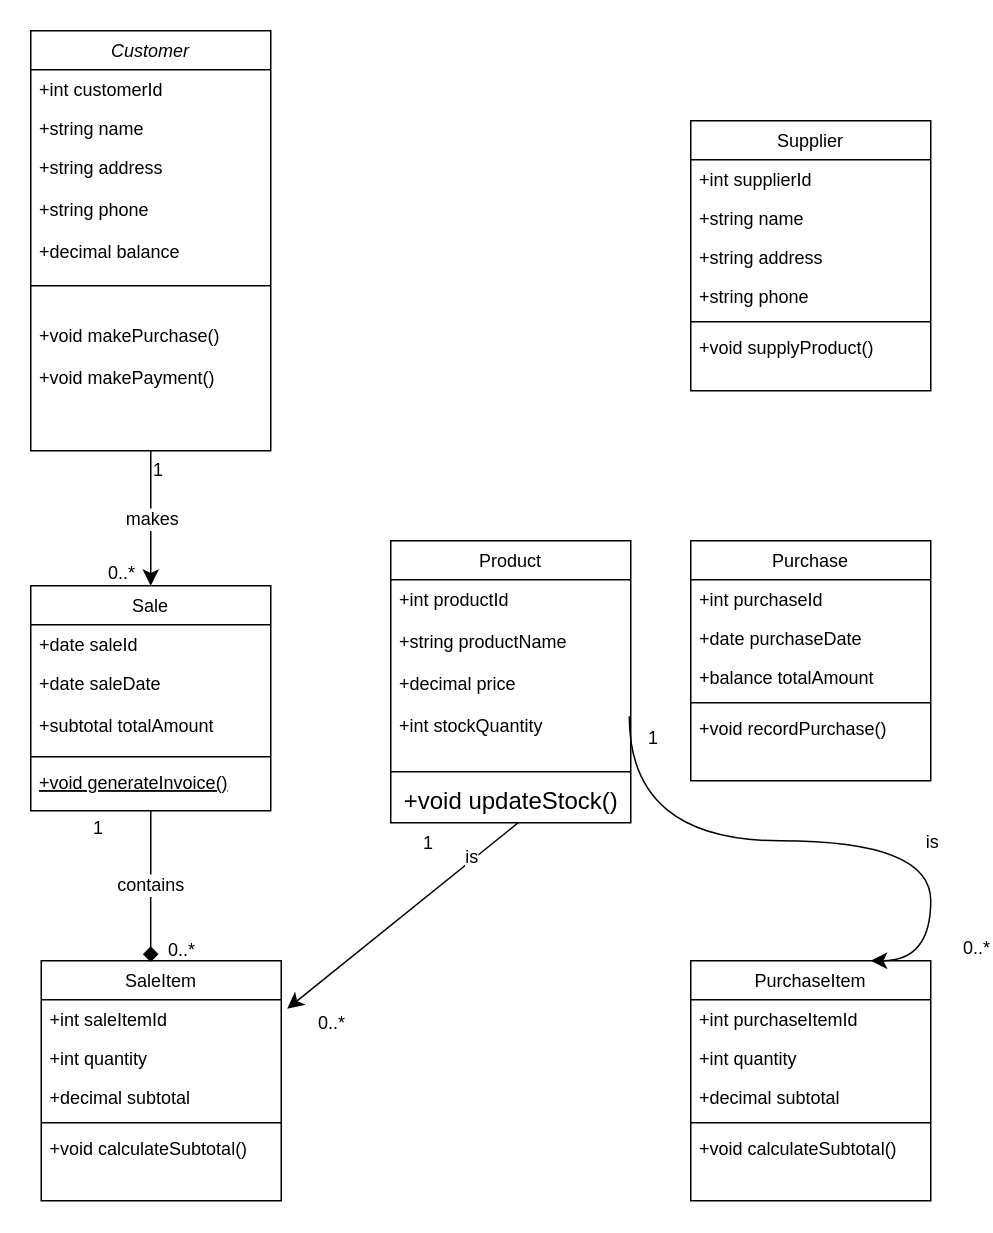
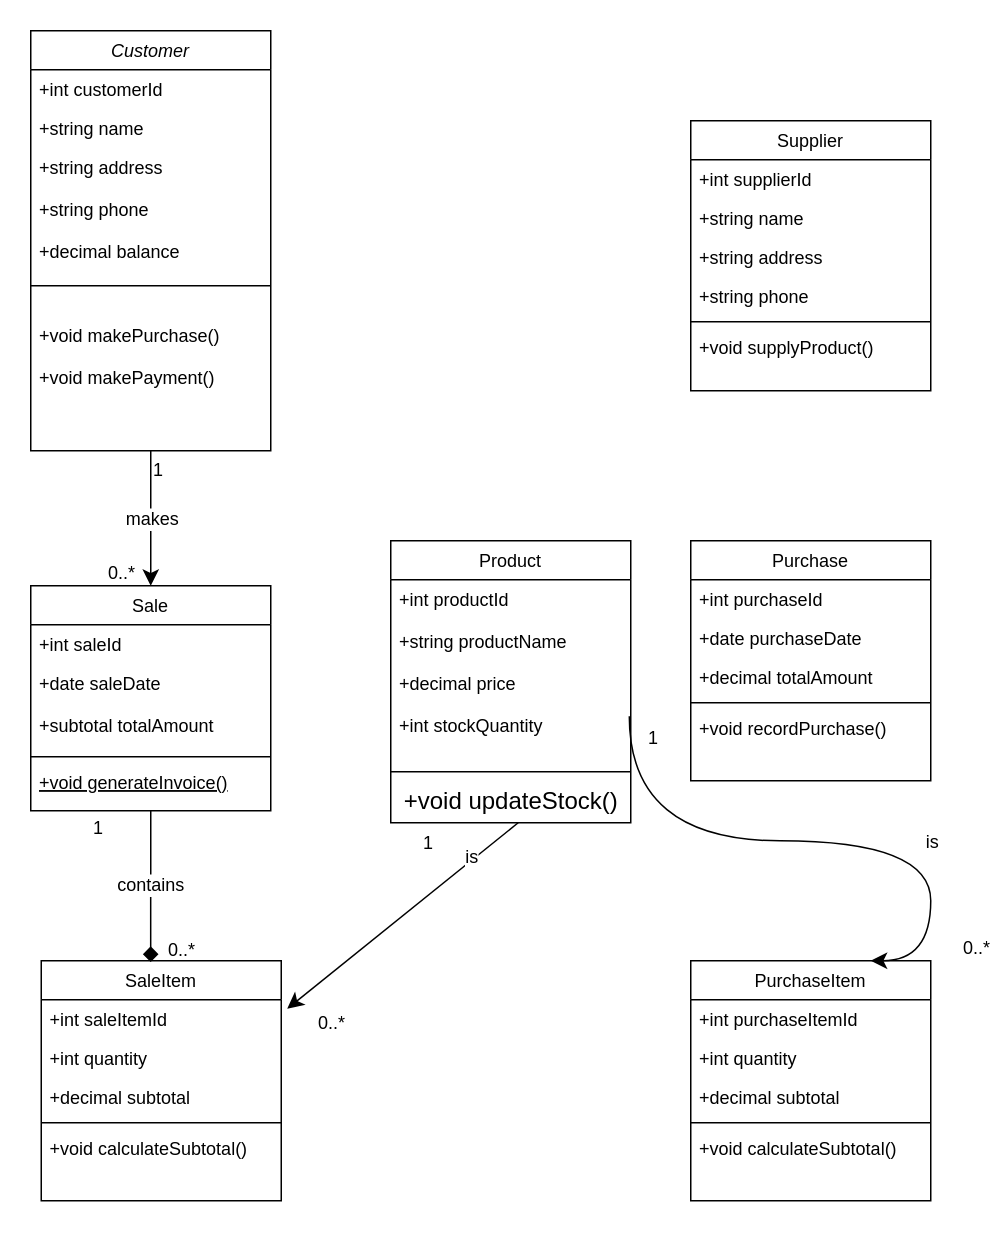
node "+date saleId": label "+date saleId" -> "+int saleId"
node "+balance totalAmount": label "+balance totalAmount" -> "+decimal totalAmount"
